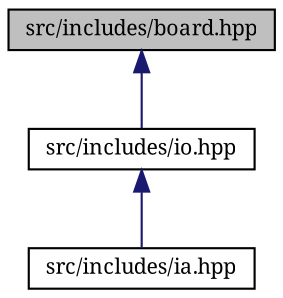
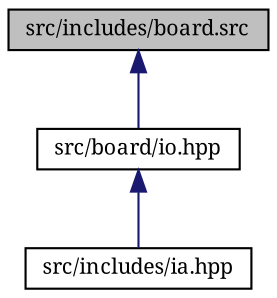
node "src/includes/board.hpp": label "src/includes/board.hpp" -> "src/includes/board.src"
node "src/includes/io.hpp": label "src/includes/io.hpp" -> "src/board/io.hpp"
